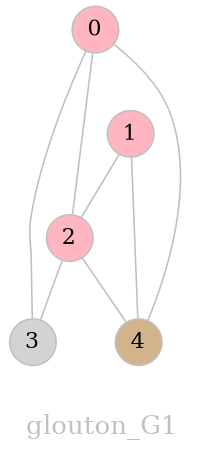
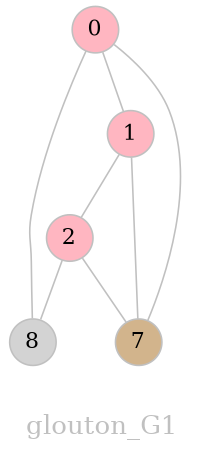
edge "0" -- "2": now "0" -- "1"
node "3": label "3" -> "8"
node "4": label "4" -> "7"
